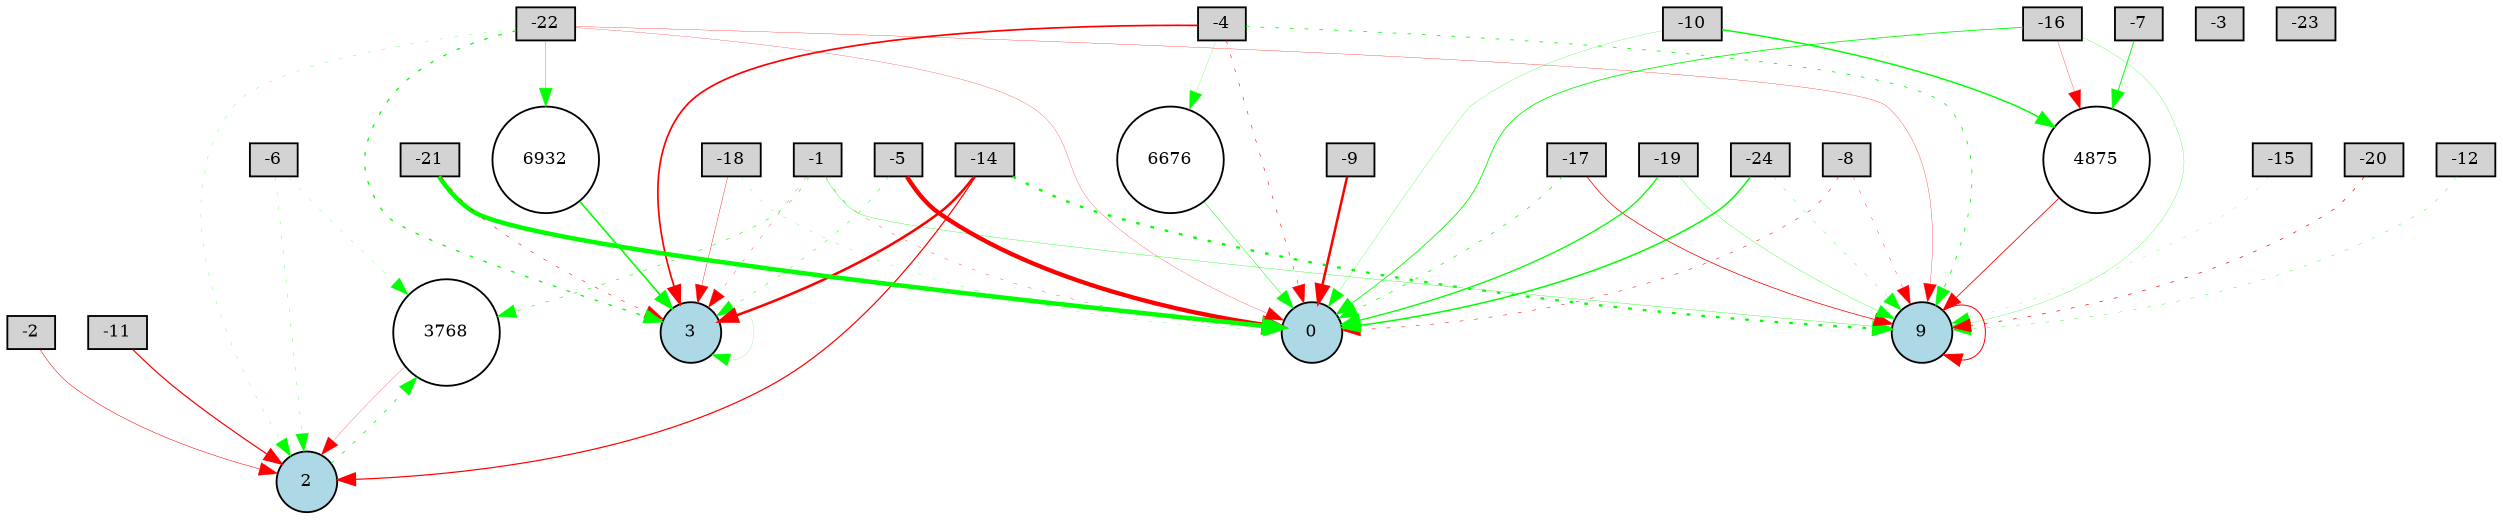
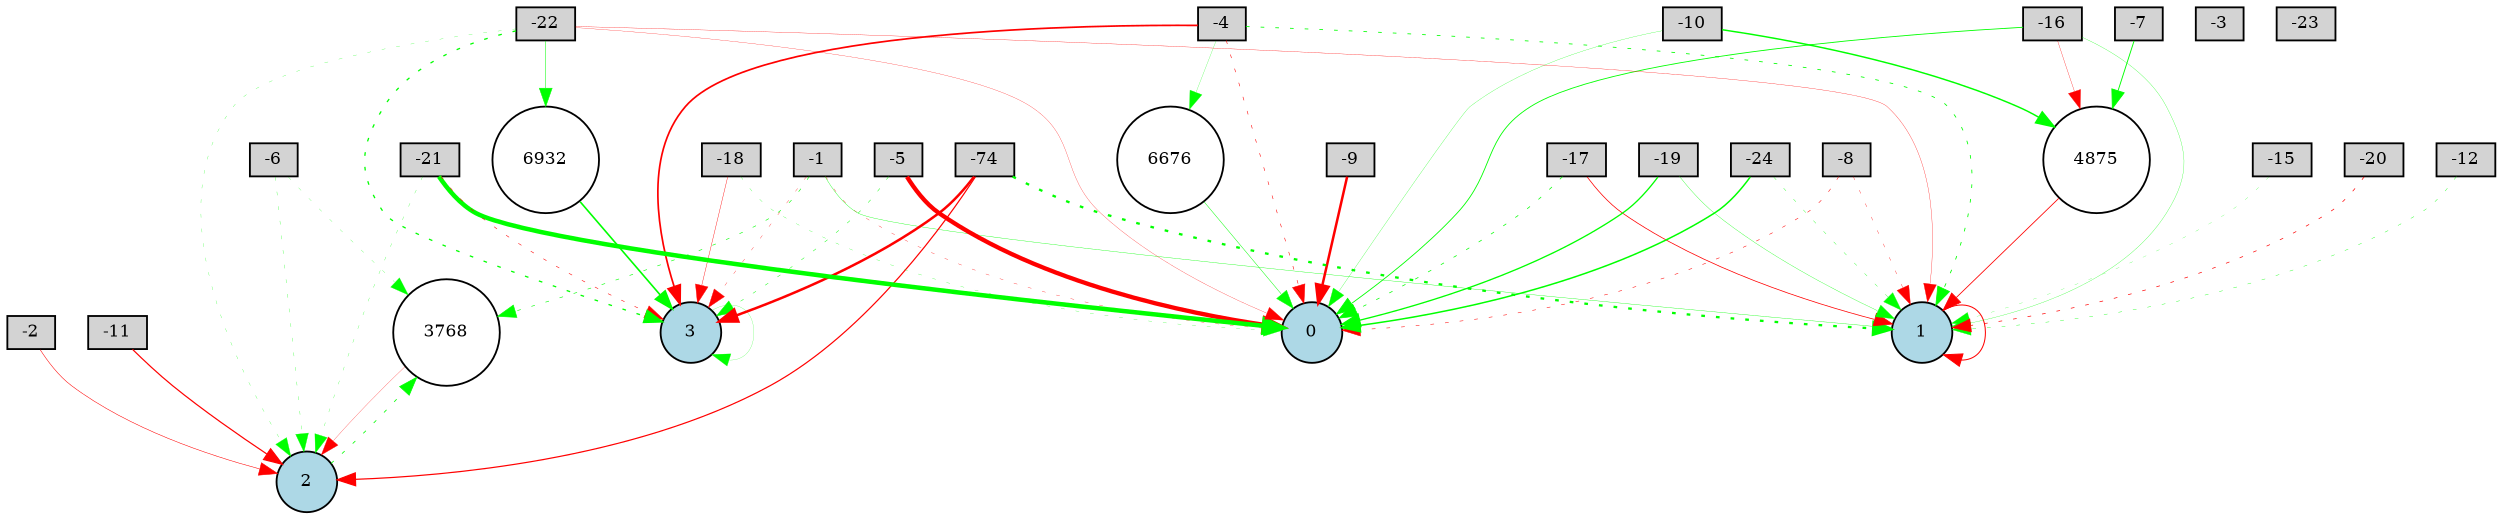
node "-14": label "-14" -> "-74"
edge "-21" -> "2": added
node "9": label "9" -> "1"
